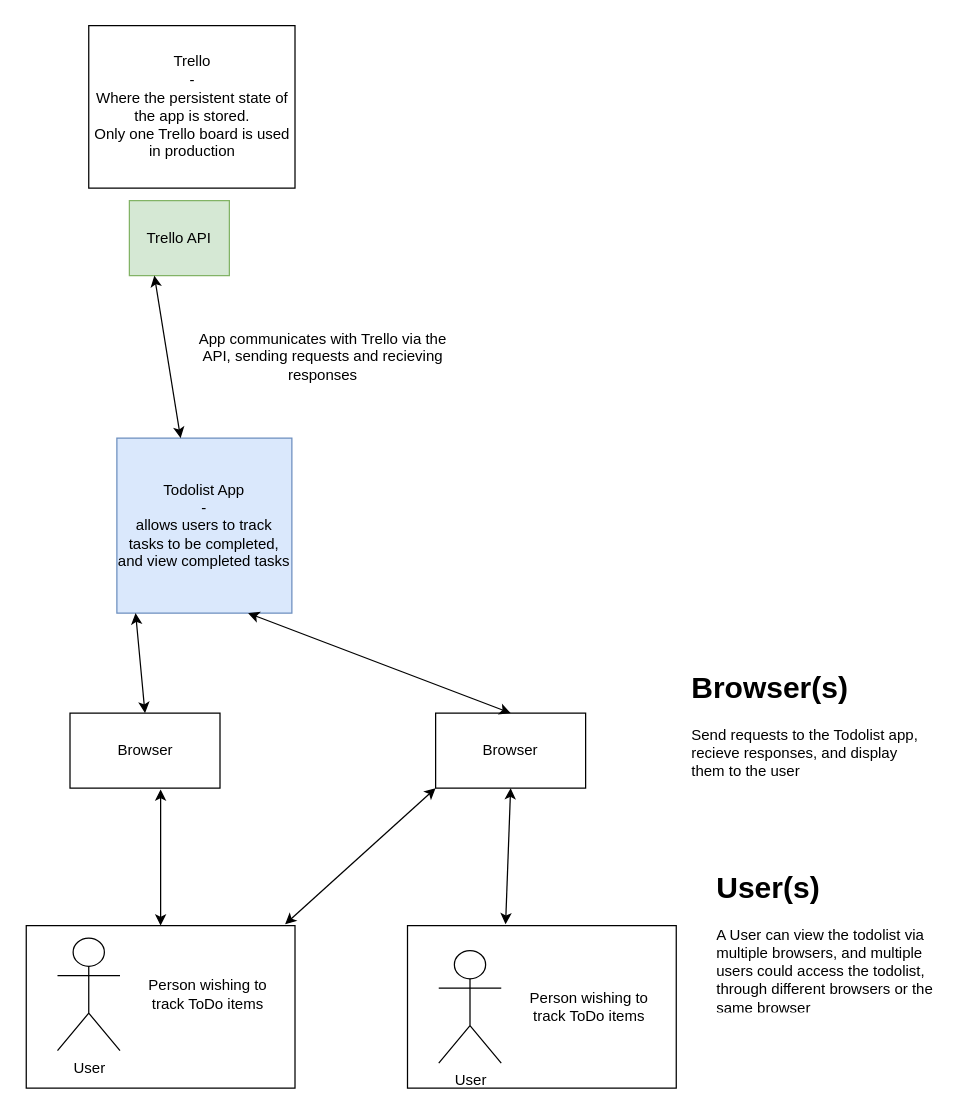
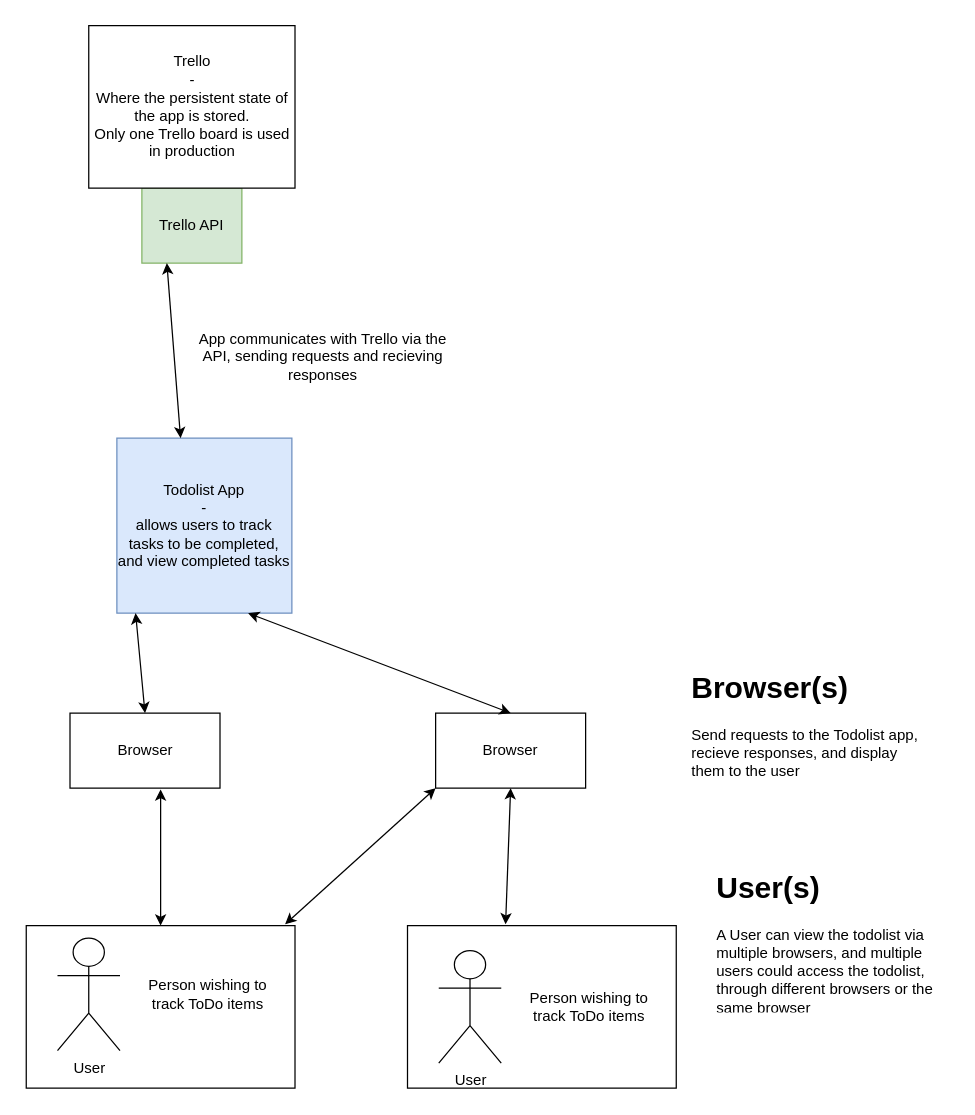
node "Trello API": moved (179, 238) -> (192, 226)
